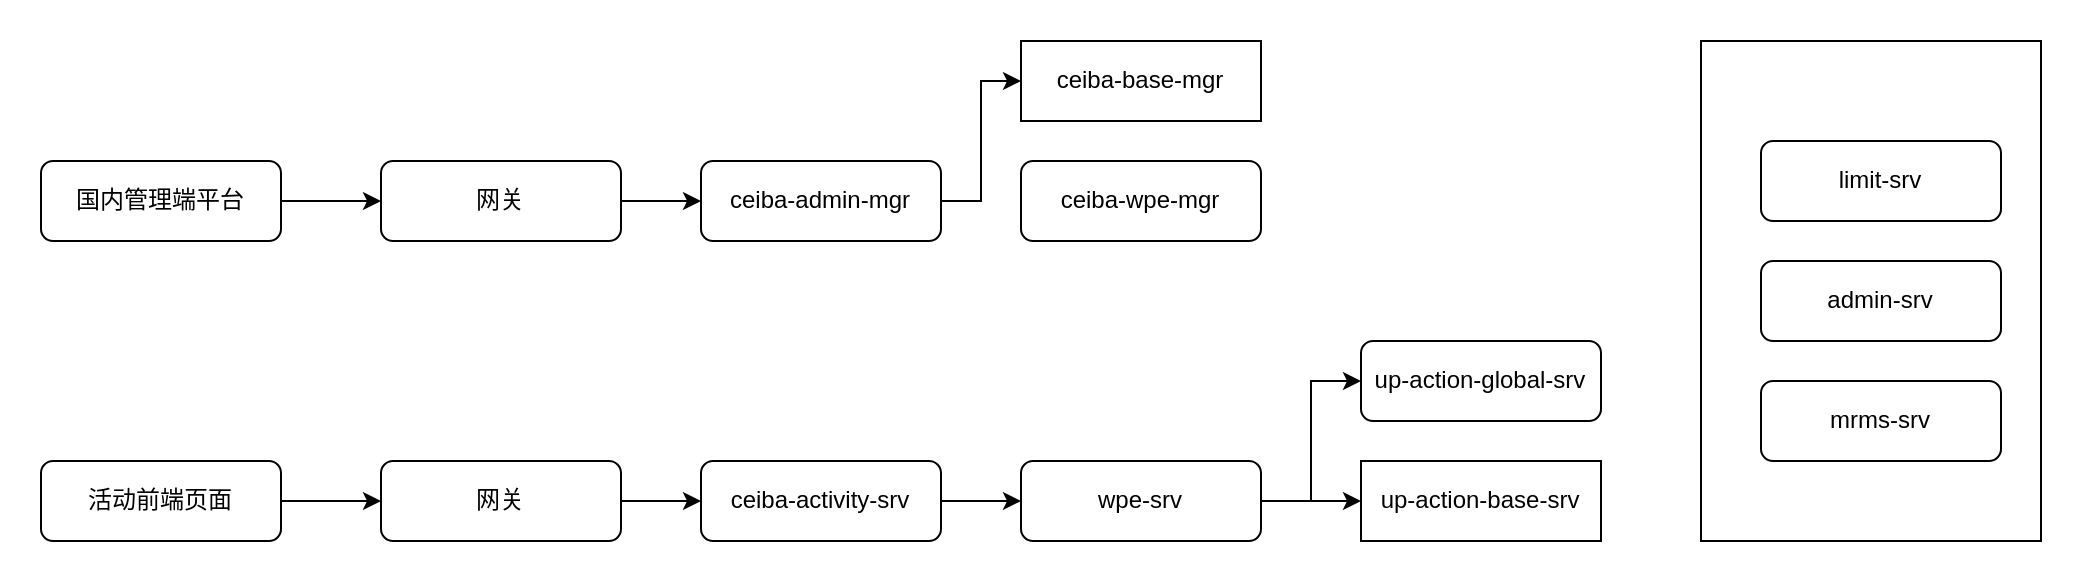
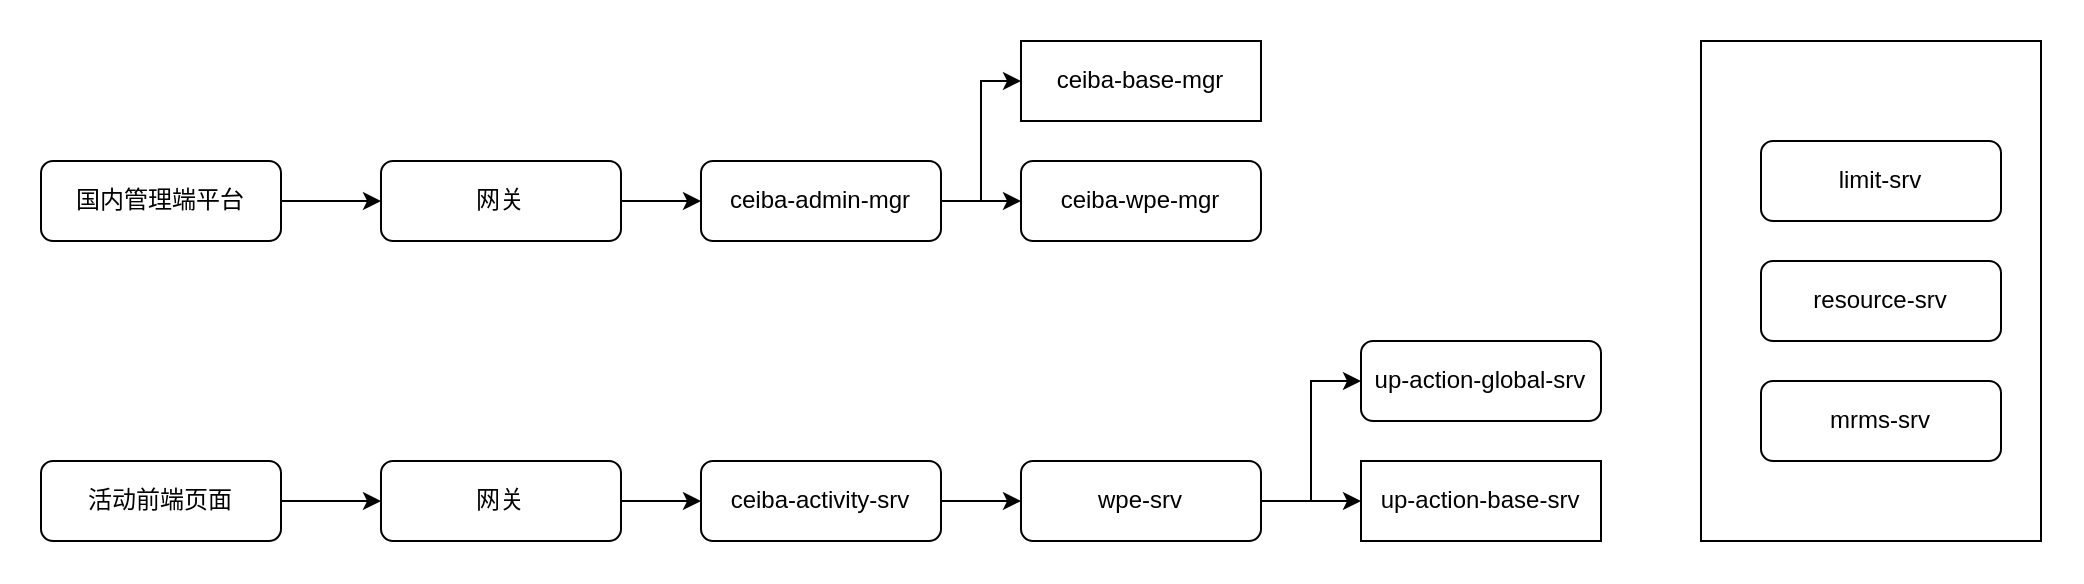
edge "ceiba-admin-mgr" -> "ceiba-wpe-mgr": added
node "admin-srv": label "admin-srv" -> "resource-srv"
